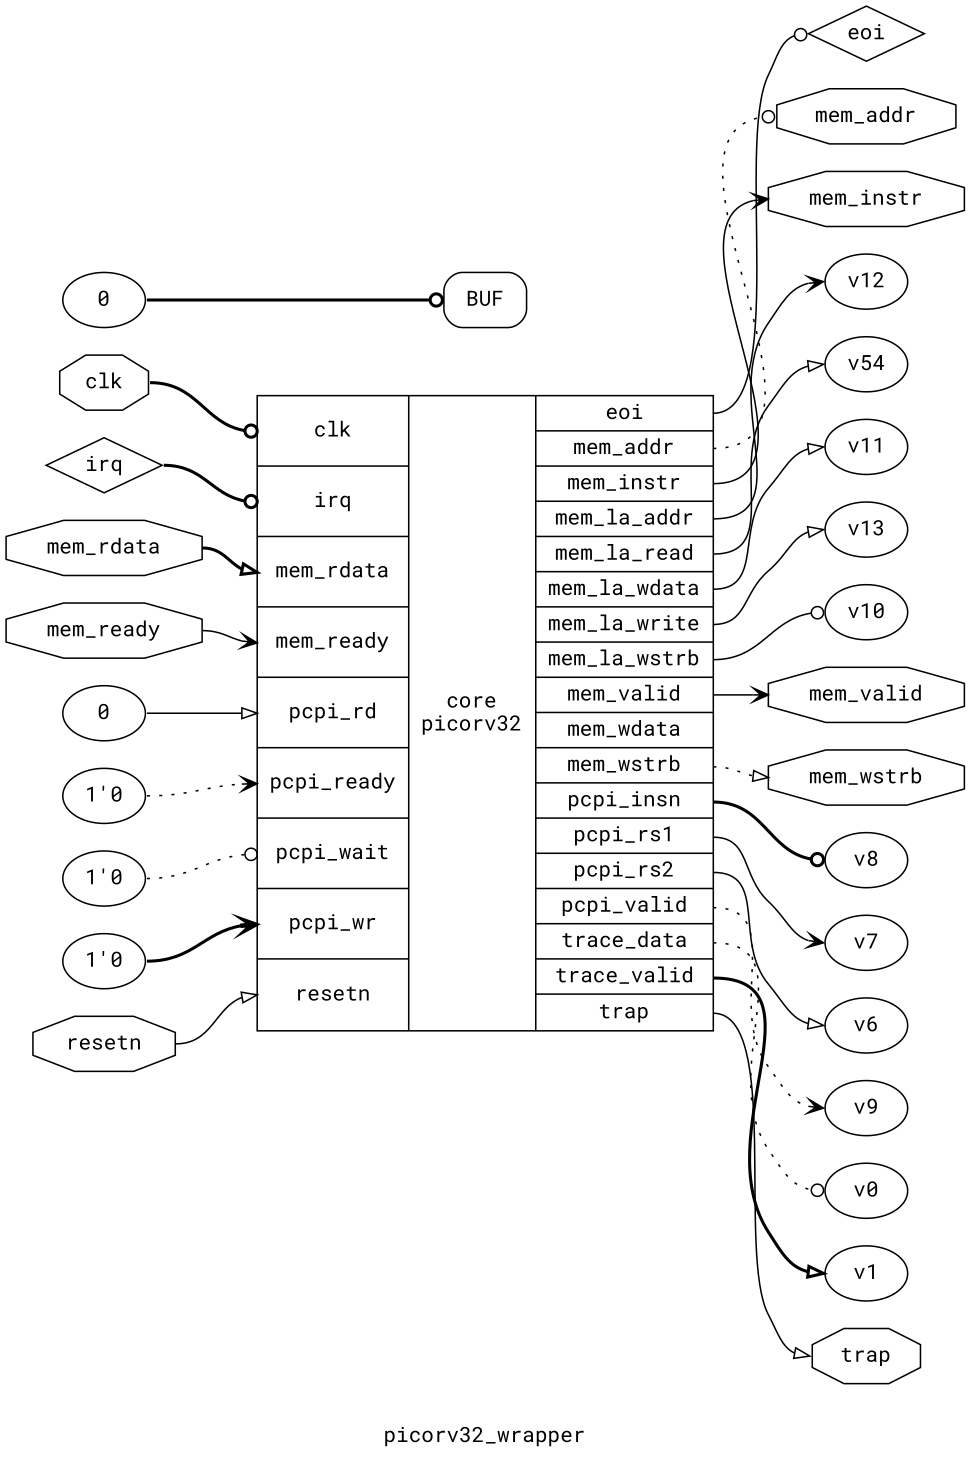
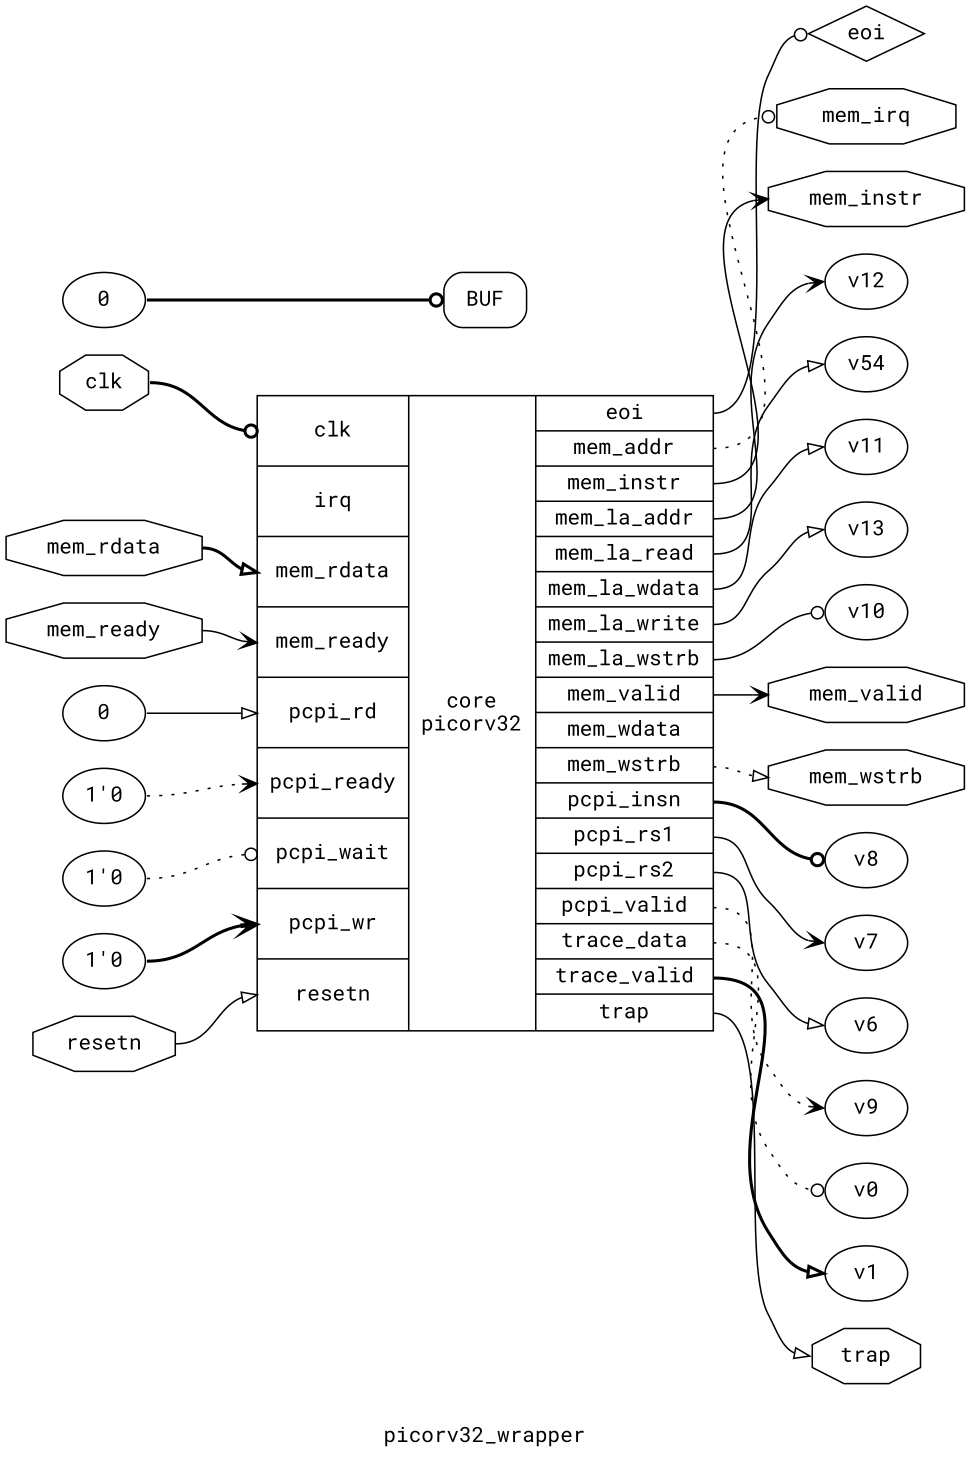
node "mem_addr": label "mem_addr" -> "mem_irq"
node "irq": removed
